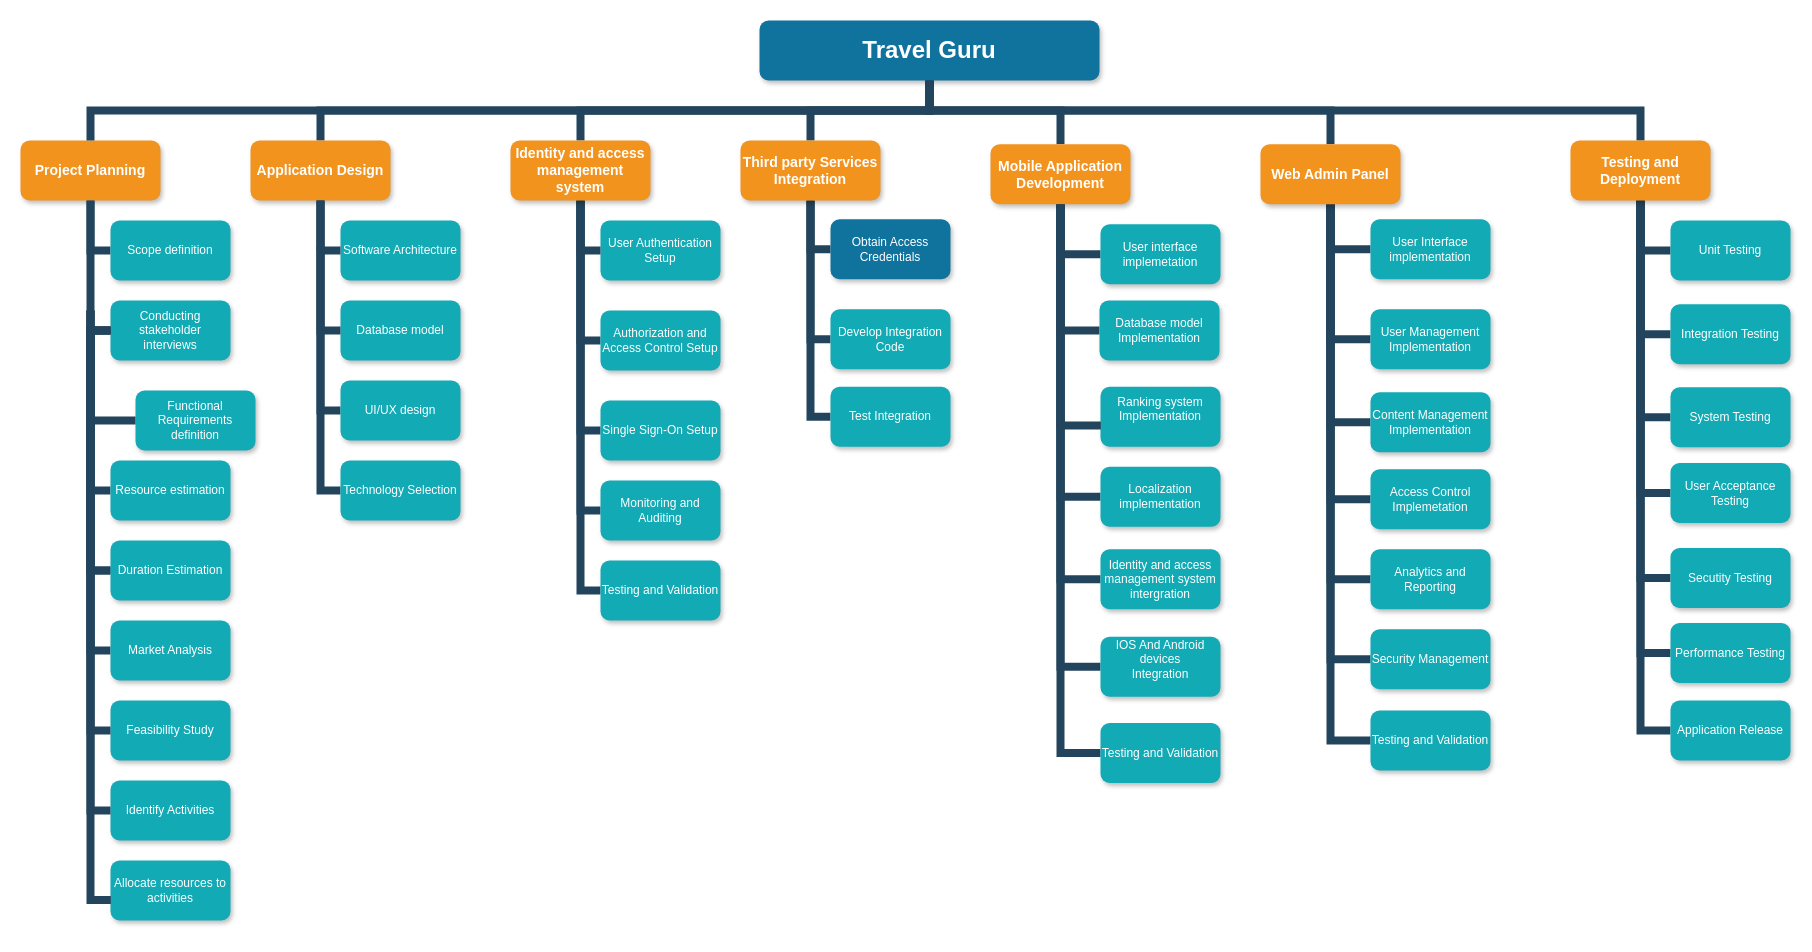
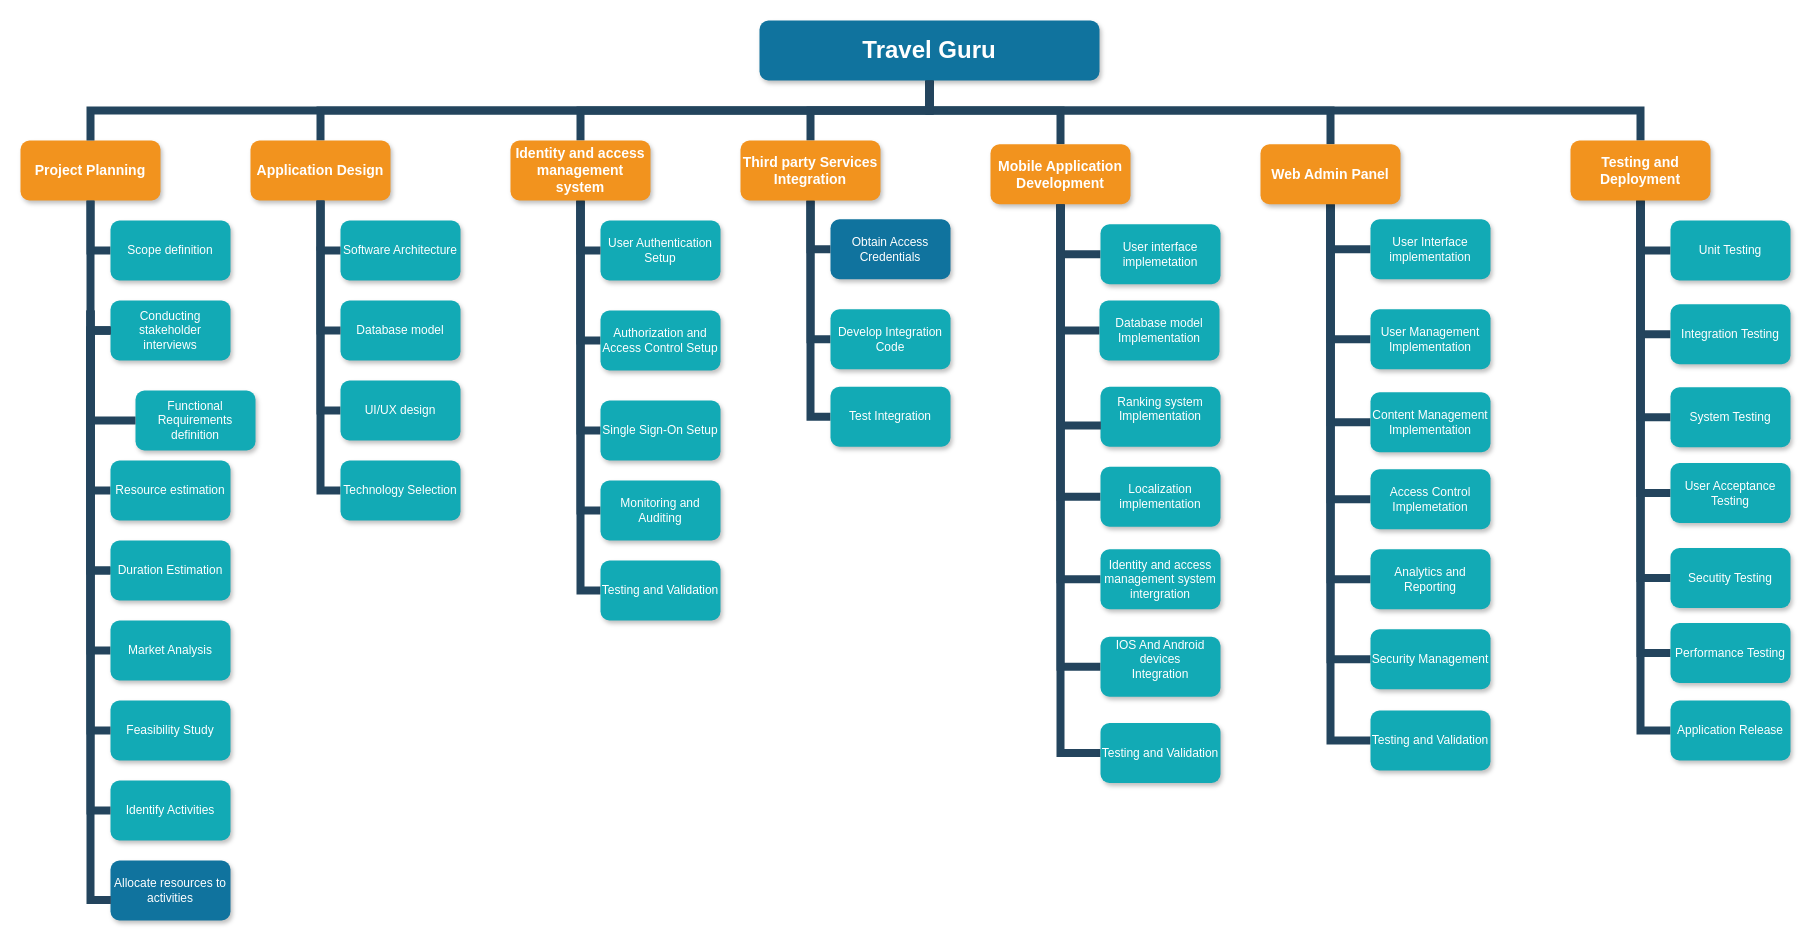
node "Allocate resources to activities": fillcolor #12aab5 -> #10739e
